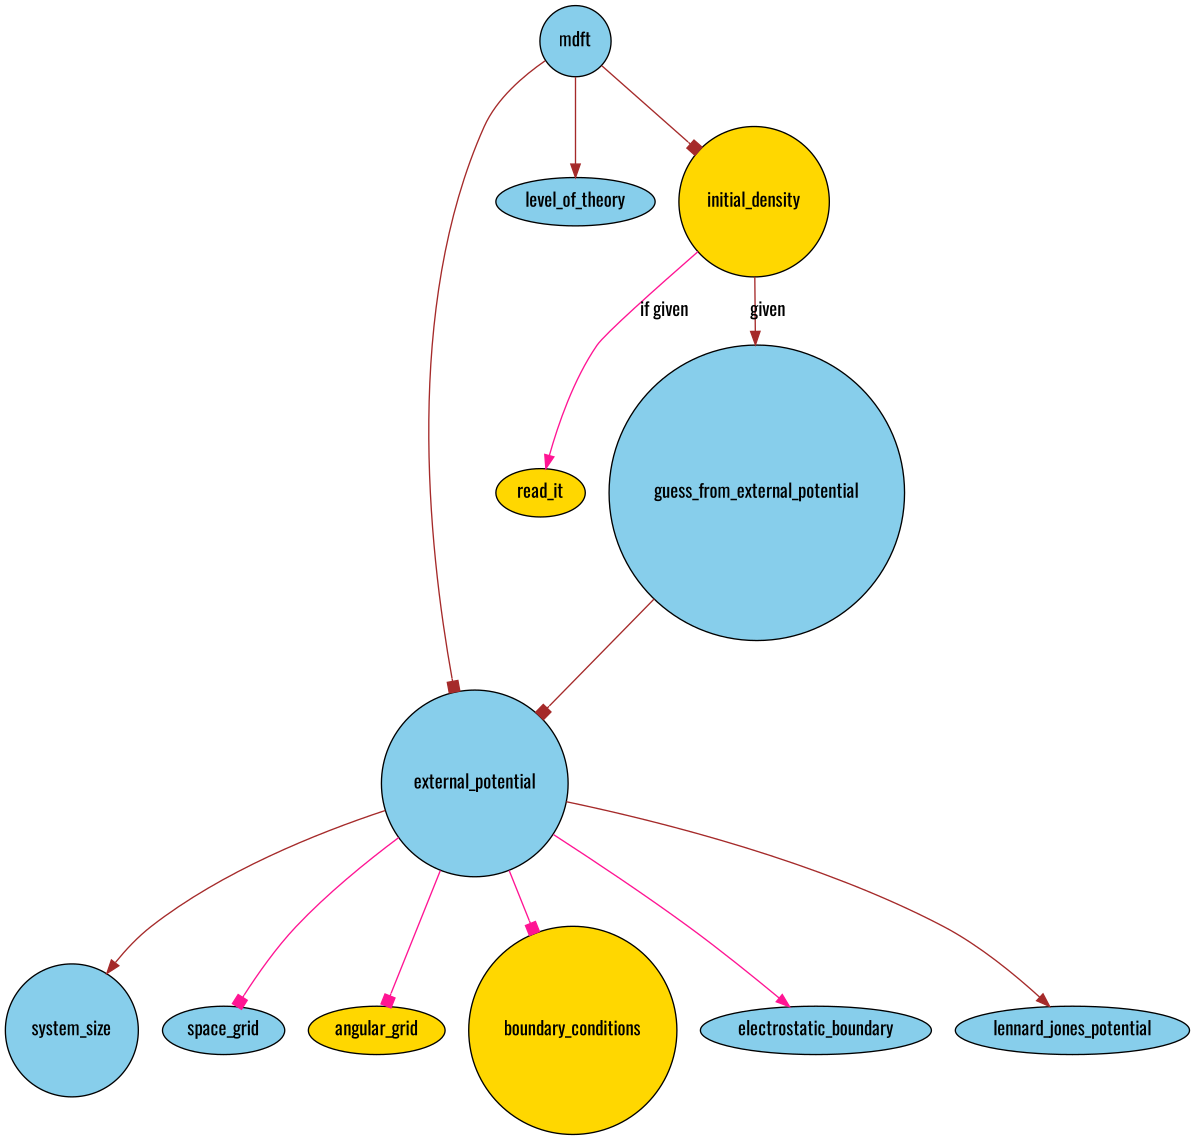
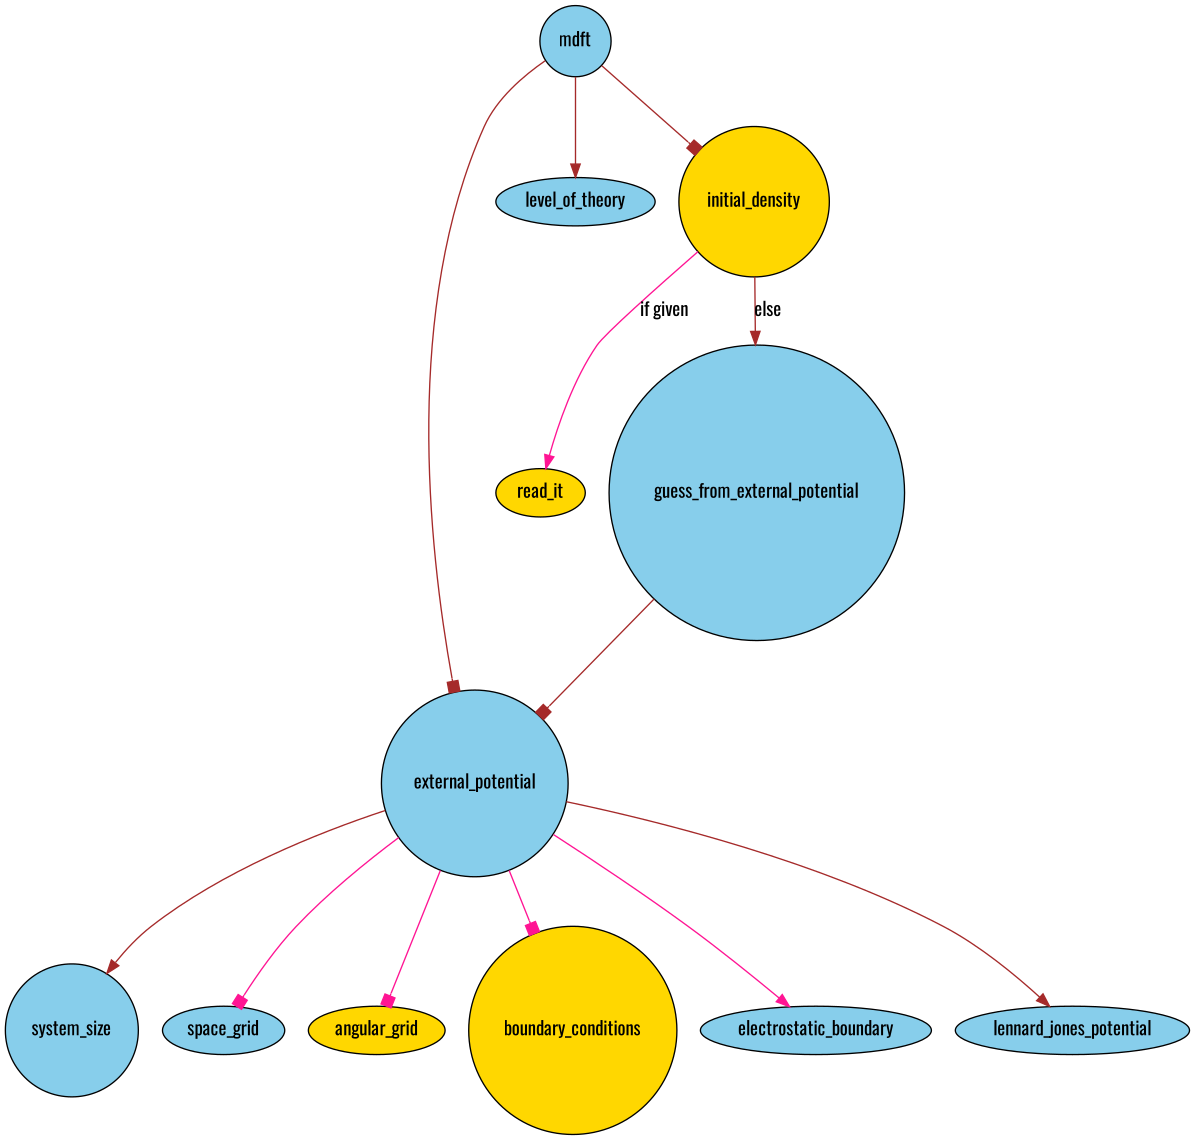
edge "initial_density" -> "guess_from_external_potential": label "given" -> "else"
